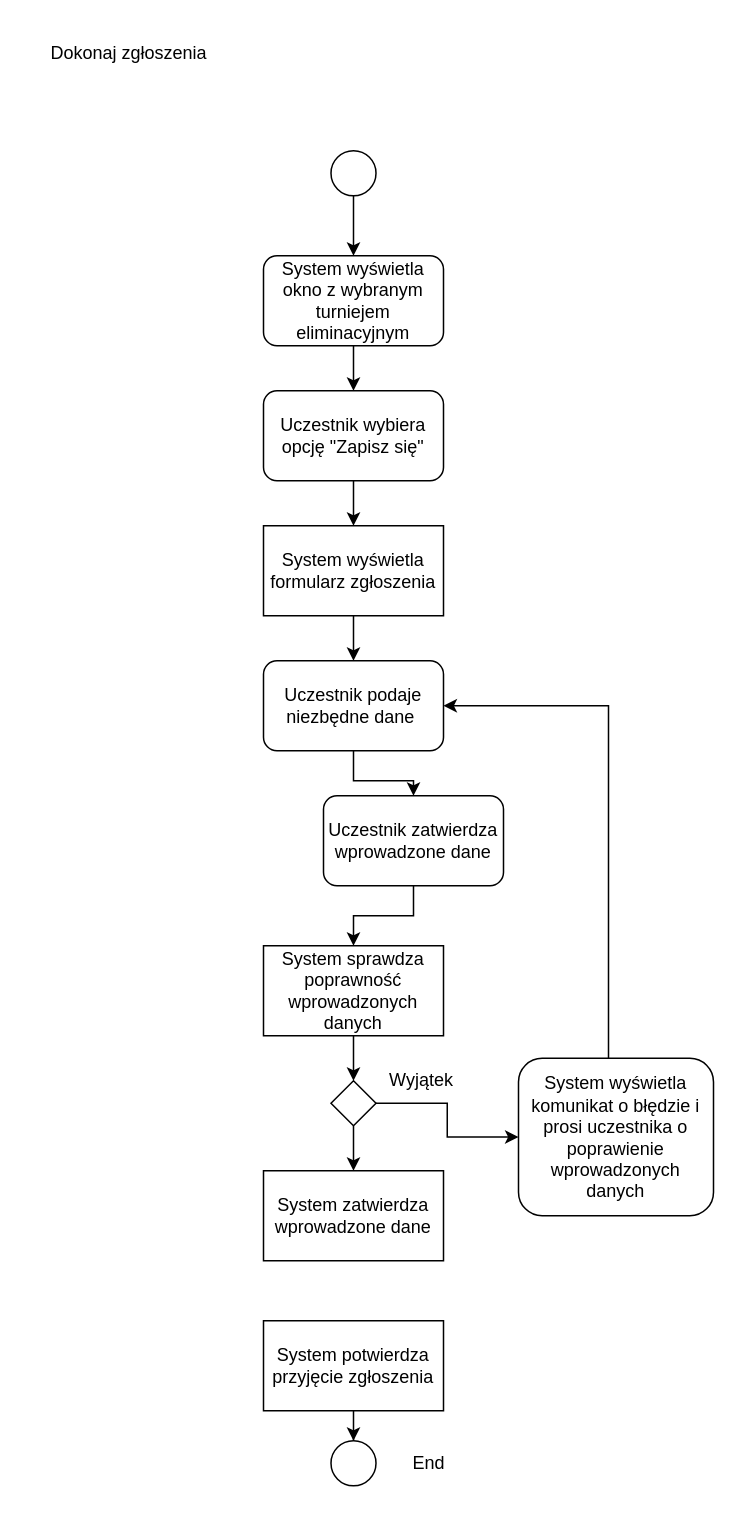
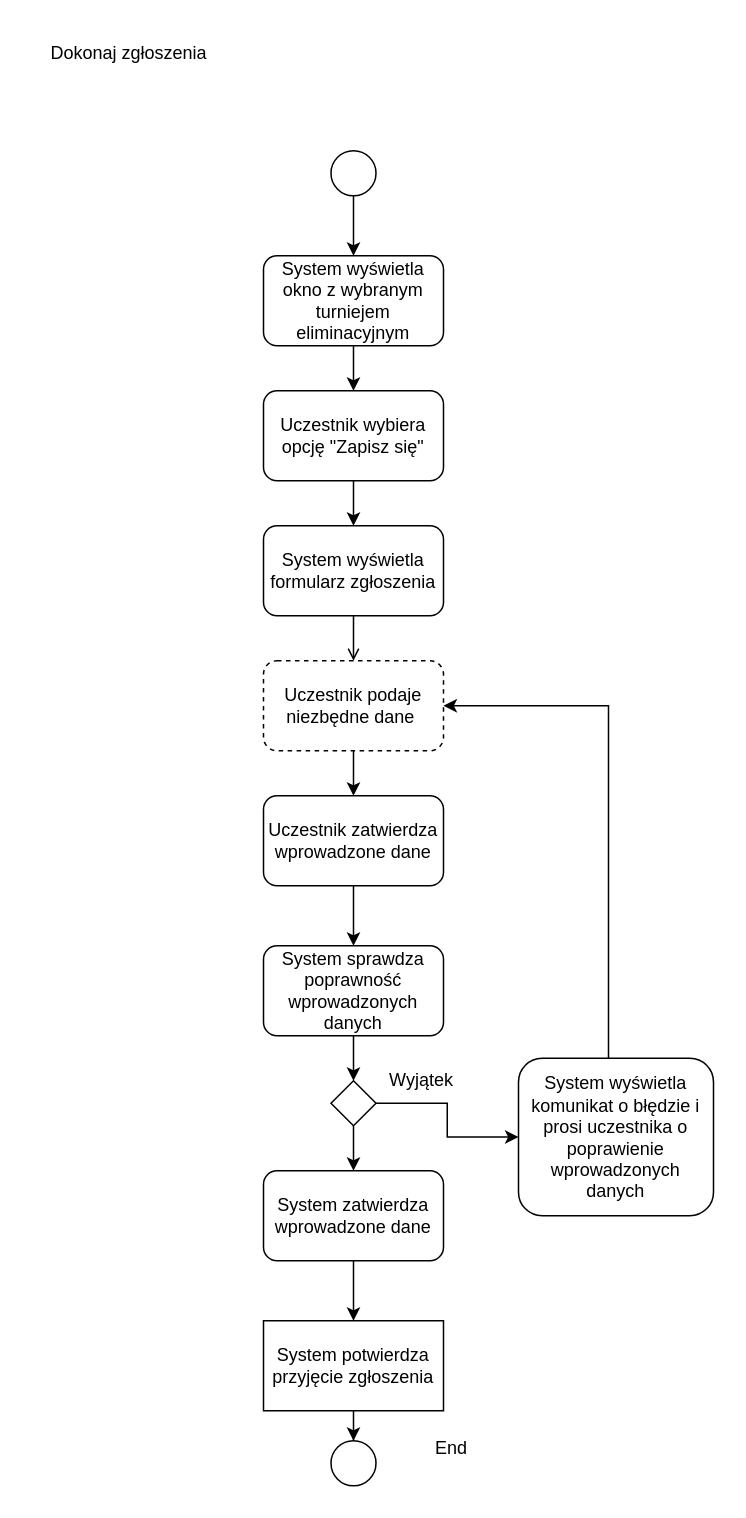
node "System wyświetla formularz zgłoszenia": shape rectangle -> rounded rectangle
edge "System wyświetla formularz zgłoszenia" -> "Uczestnik podaje niezbędne dane": arrowhead classic -> open
node "Uczestnik podaje niezbędne dane": style solid -> dashed
node "Uczestnik zatwierdza wprowadzone dane": moved (413, 841) -> (353, 841)
node "System sprawdza poprawność wprowadzonych danych": shape rectangle -> rounded rectangle
node "System zatwierdza wprowadzone dane": shape rectangle -> rounded rectangle
edge "System zatwierdza wprowadzone dane" -> "System potwierdza przyjęcie zgłoszenia": added
node "End": moved (428, 1463) -> (451, 1448)
